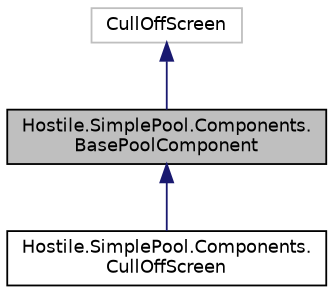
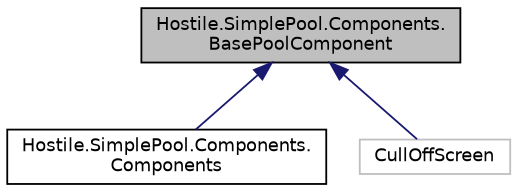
edge "Hostile.SimplePool.Components. BasePoolComponent" -> "CullOffScreen": reversed
node "Hostile.SimplePool.Components. CullOffScreen": label "Hostile.SimplePool.Components. CullOffScreen" -> "Hostile.SimplePool.Components. Components"
